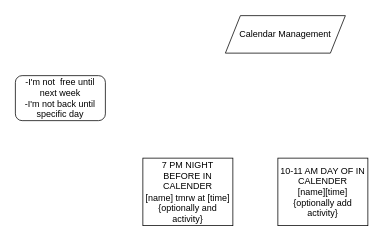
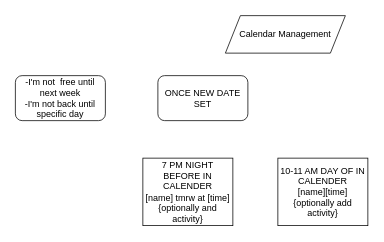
node "ONCE NEW DATE SET": added
